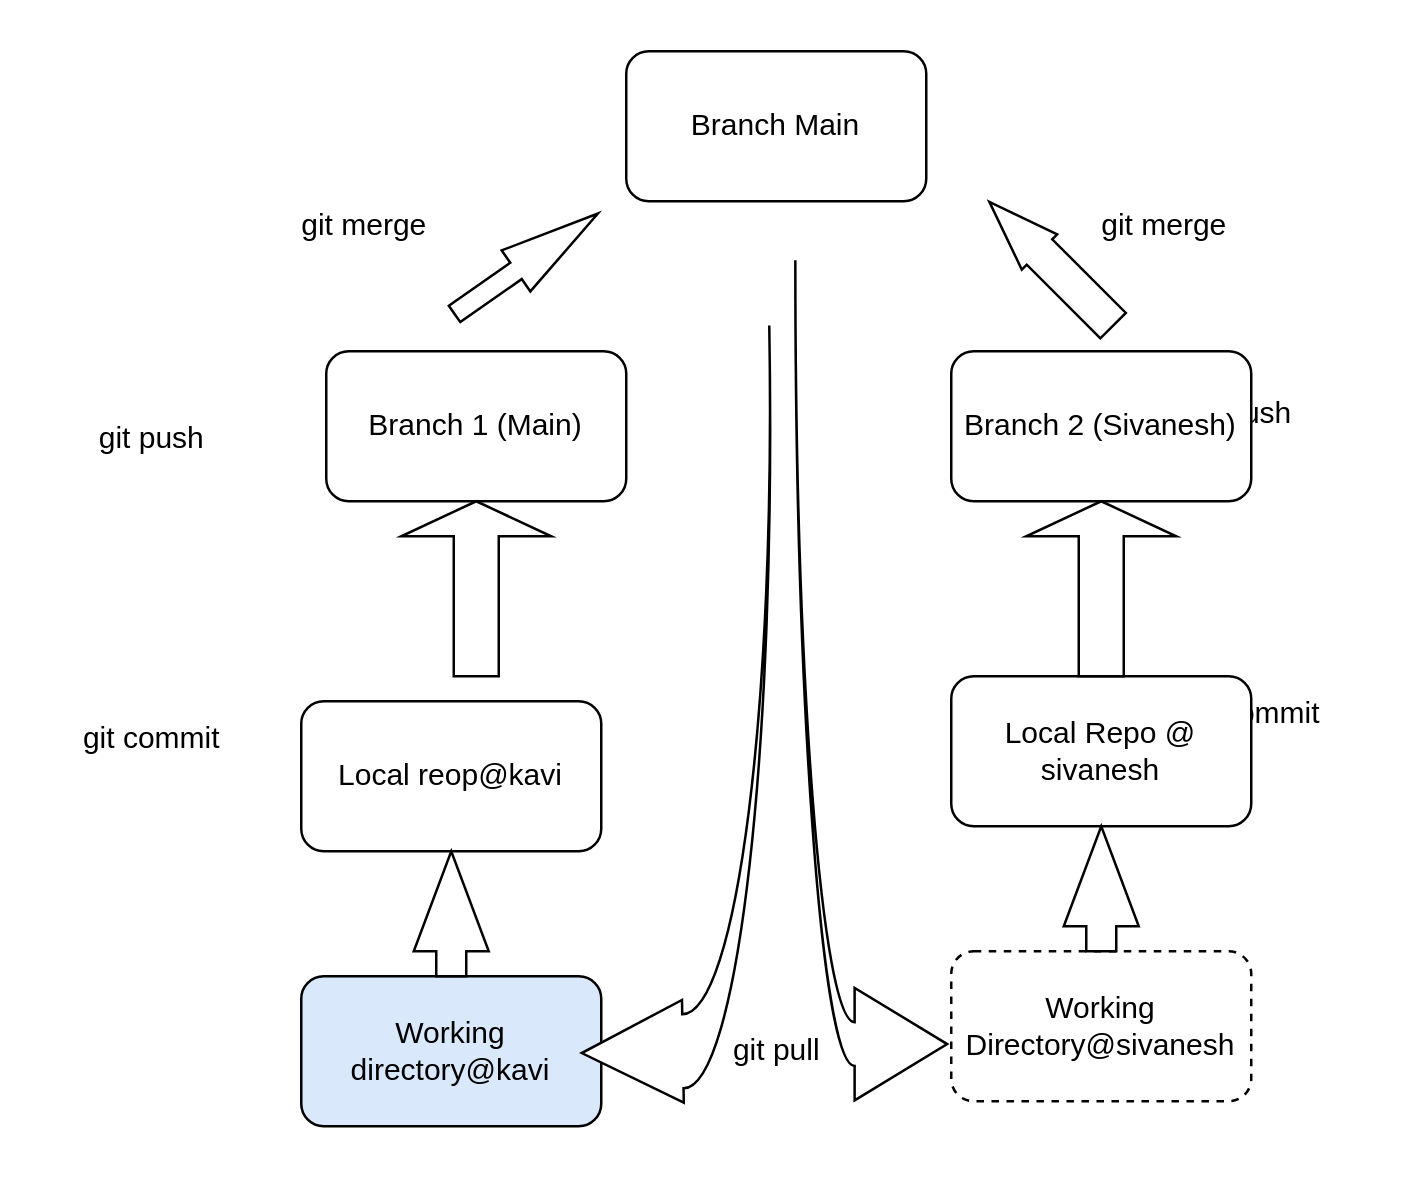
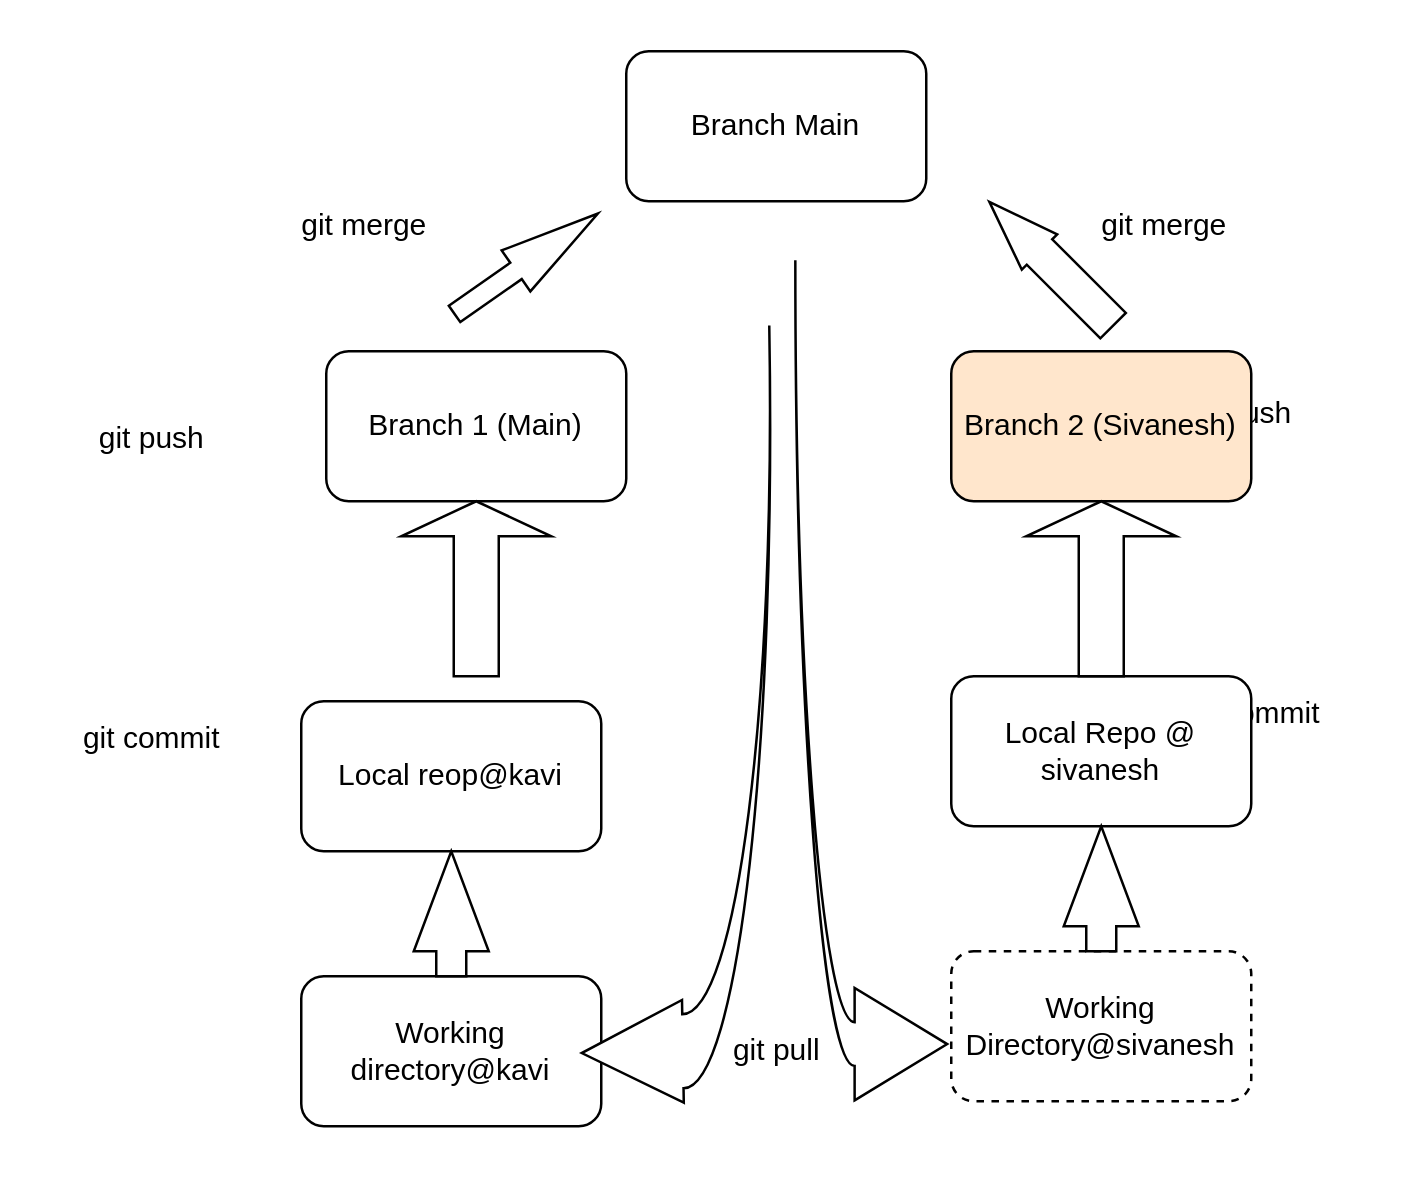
node "Branch 2 (Sivanesh)": fillcolor #ffffff -> #ffe6cc
node "Working directory@kavi": fillcolor #dae8fc -> #ffffff
